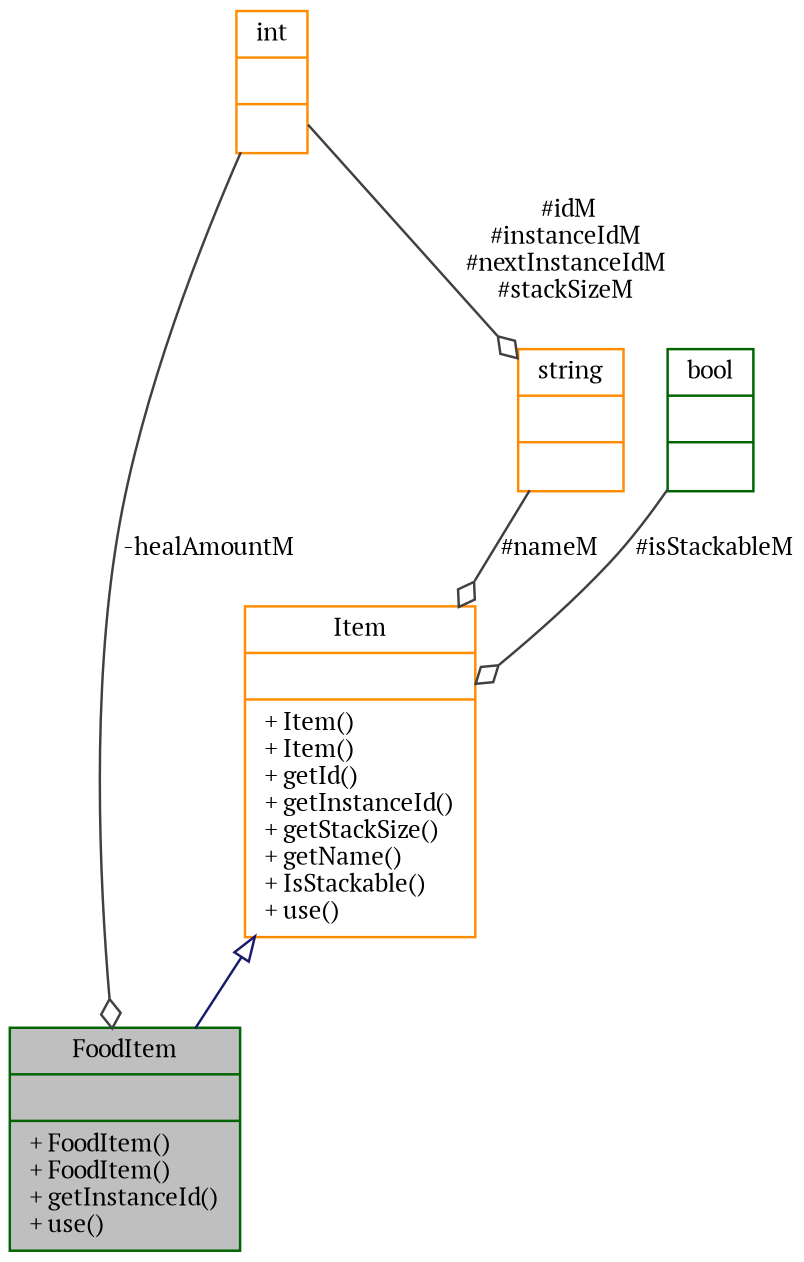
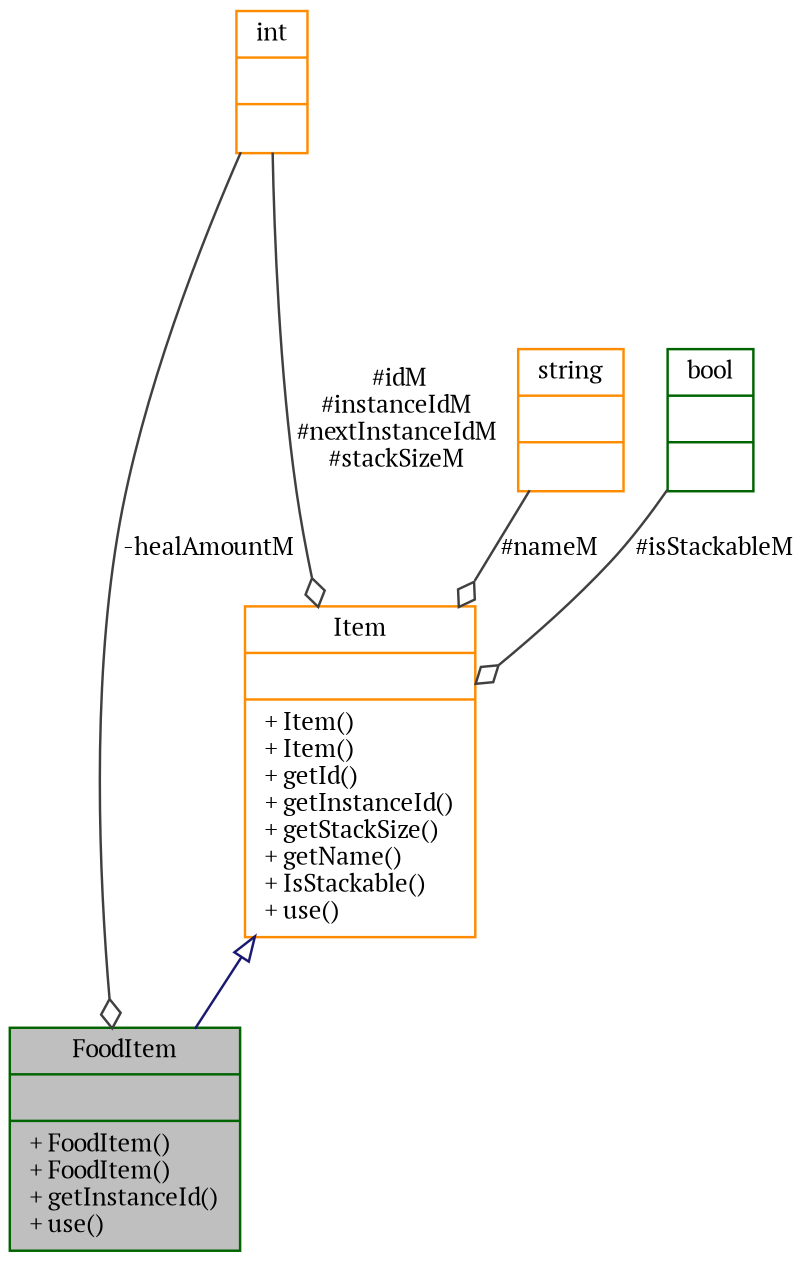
edge "int" -> "string": now "int" -> "Item"
